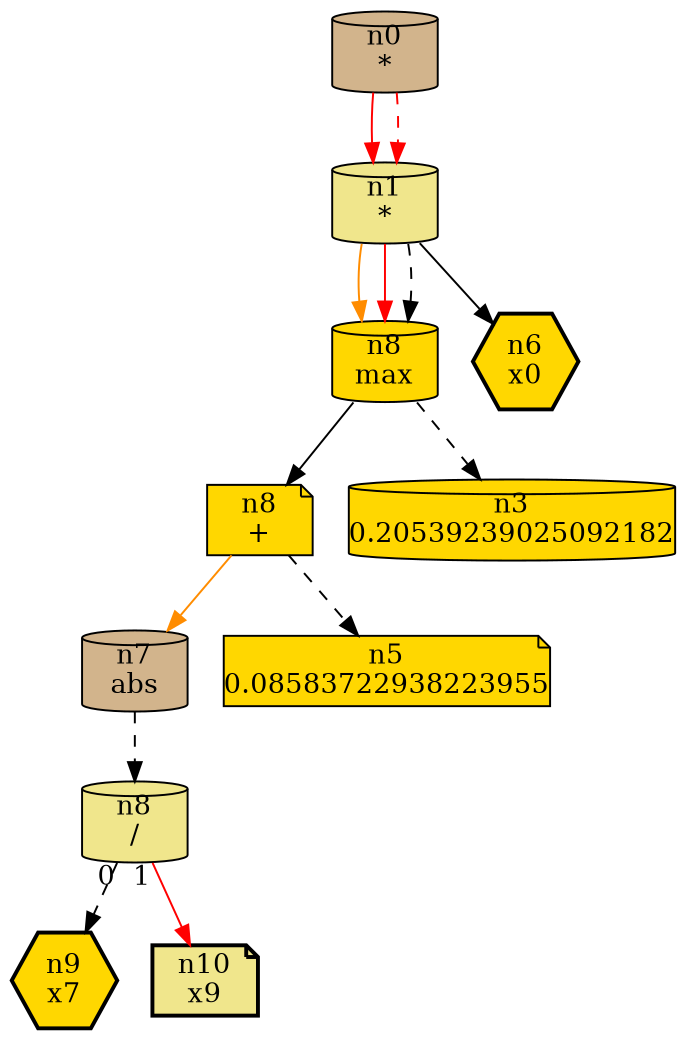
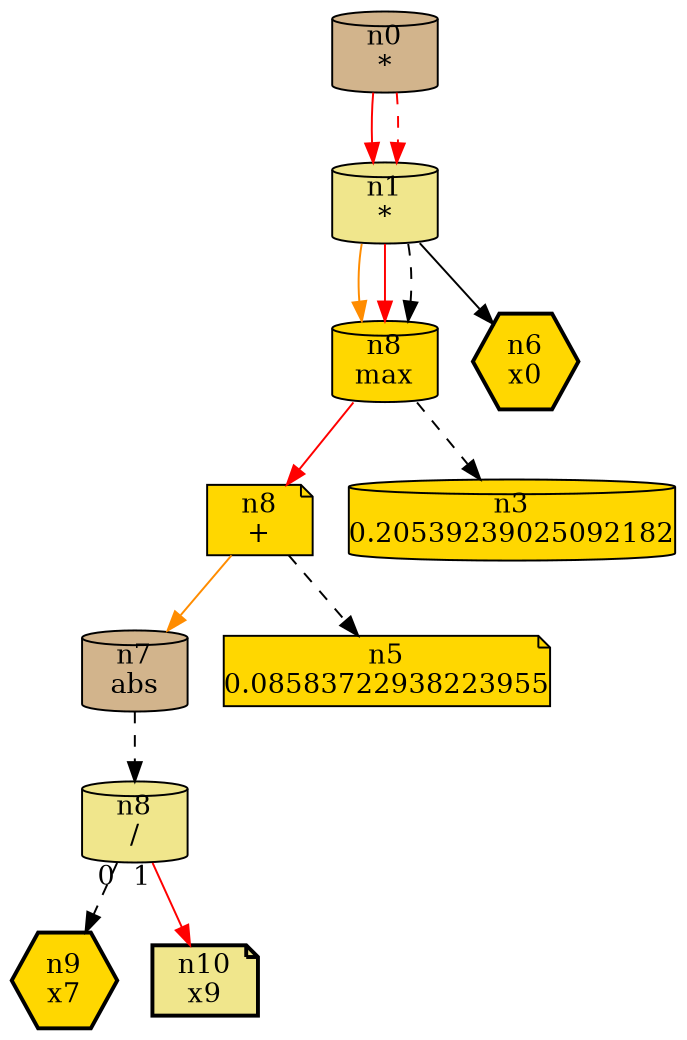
edge "n8 max" -> "n8 +": color black -> red
